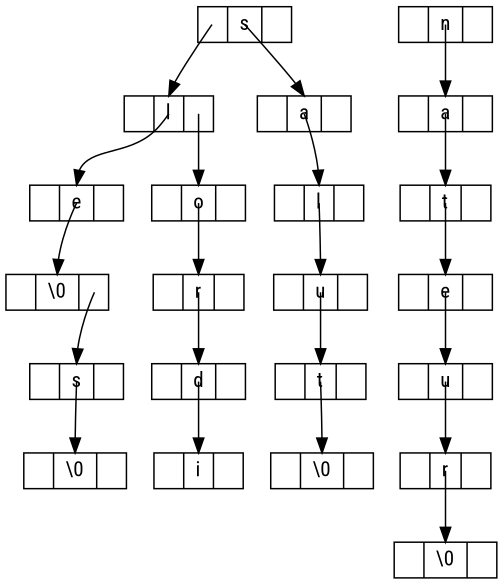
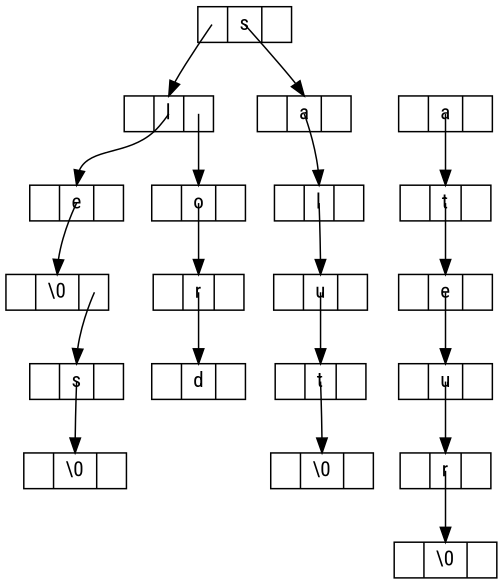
node "n": removed
node "i": removed
